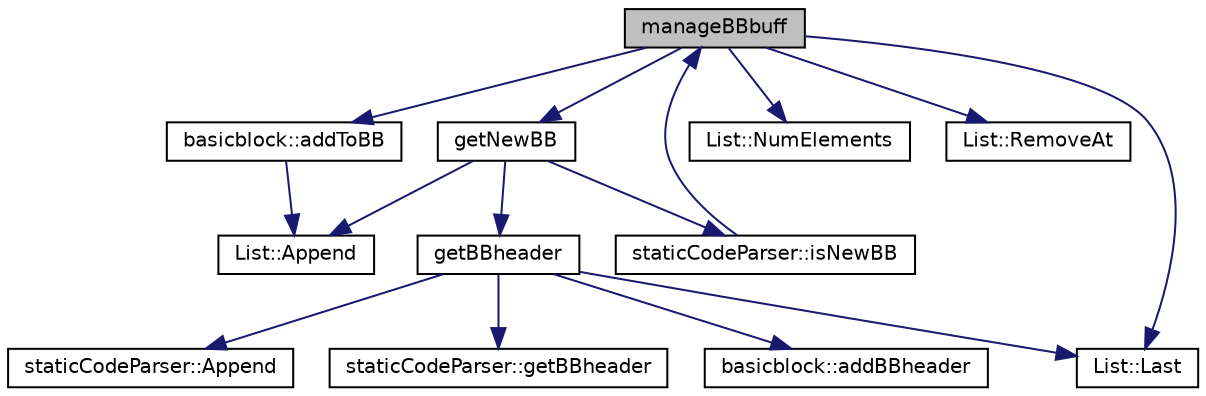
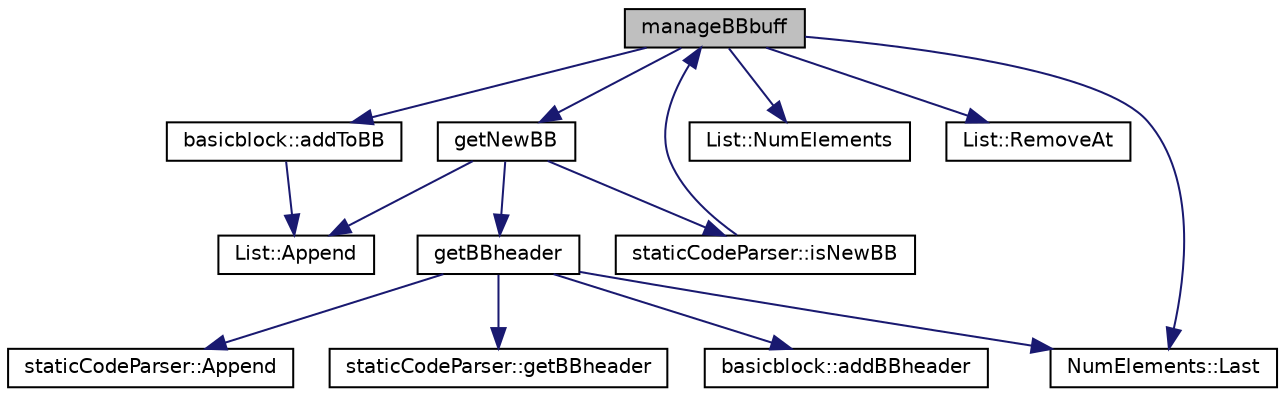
node "List::Last": label "List::Last" -> "NumElements::Last"
